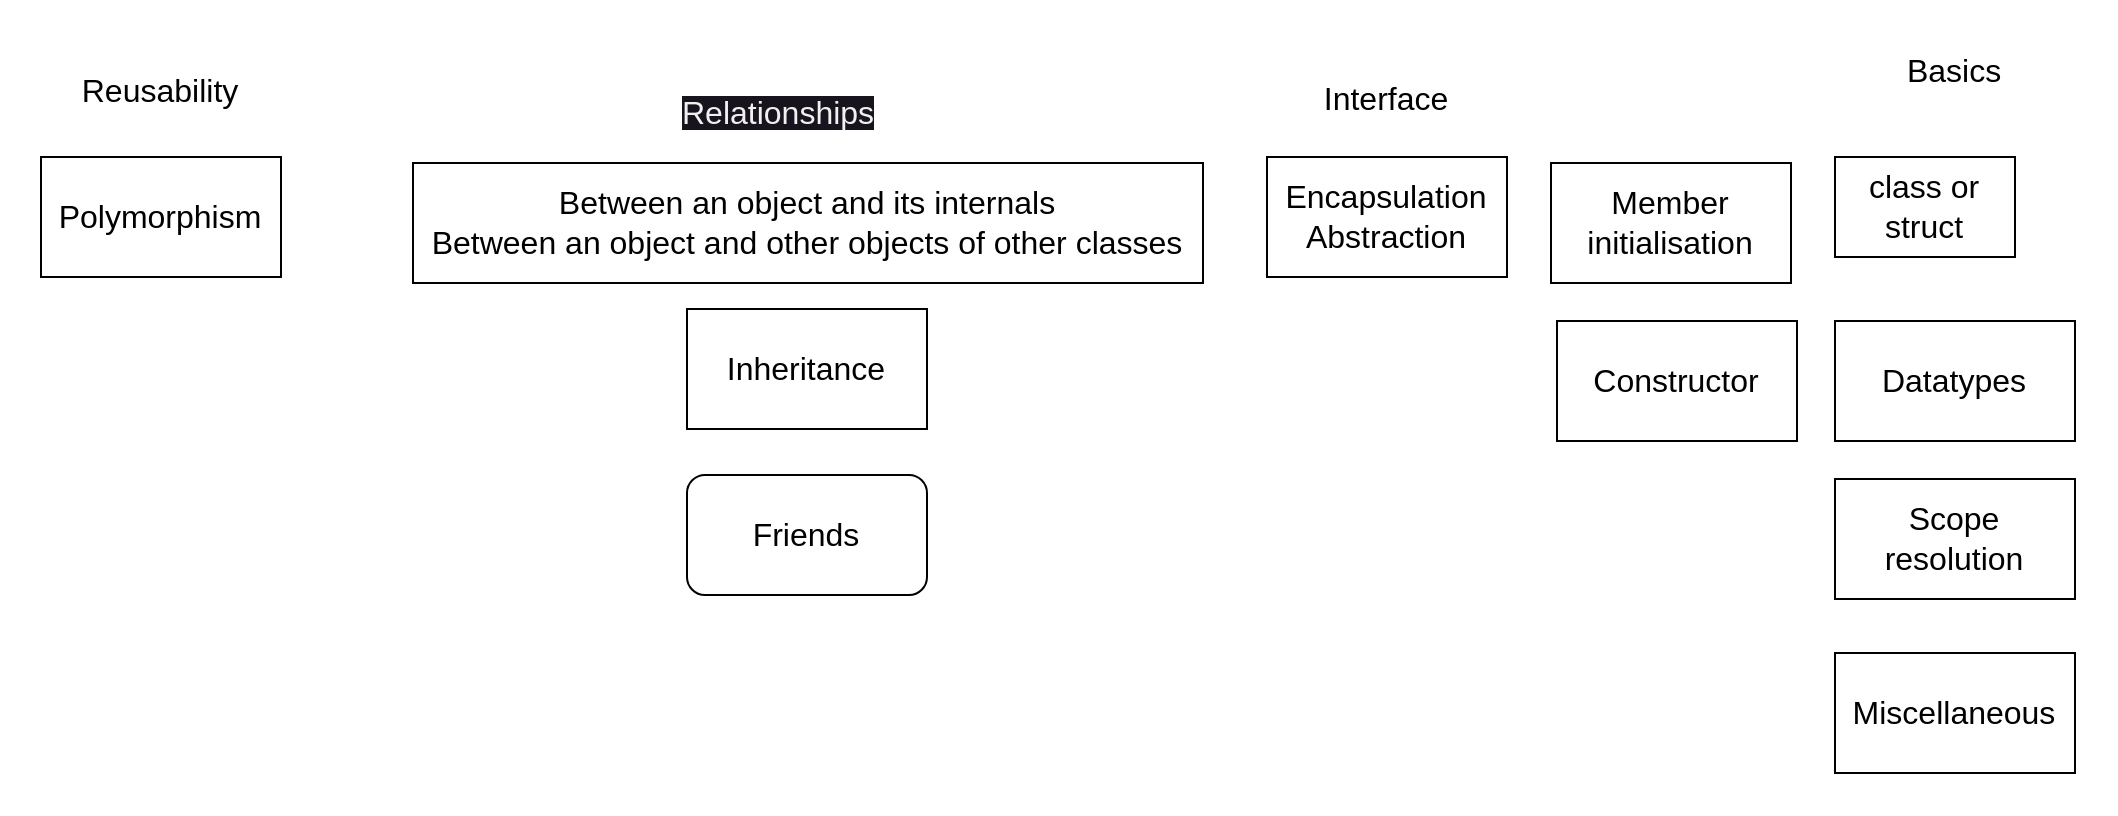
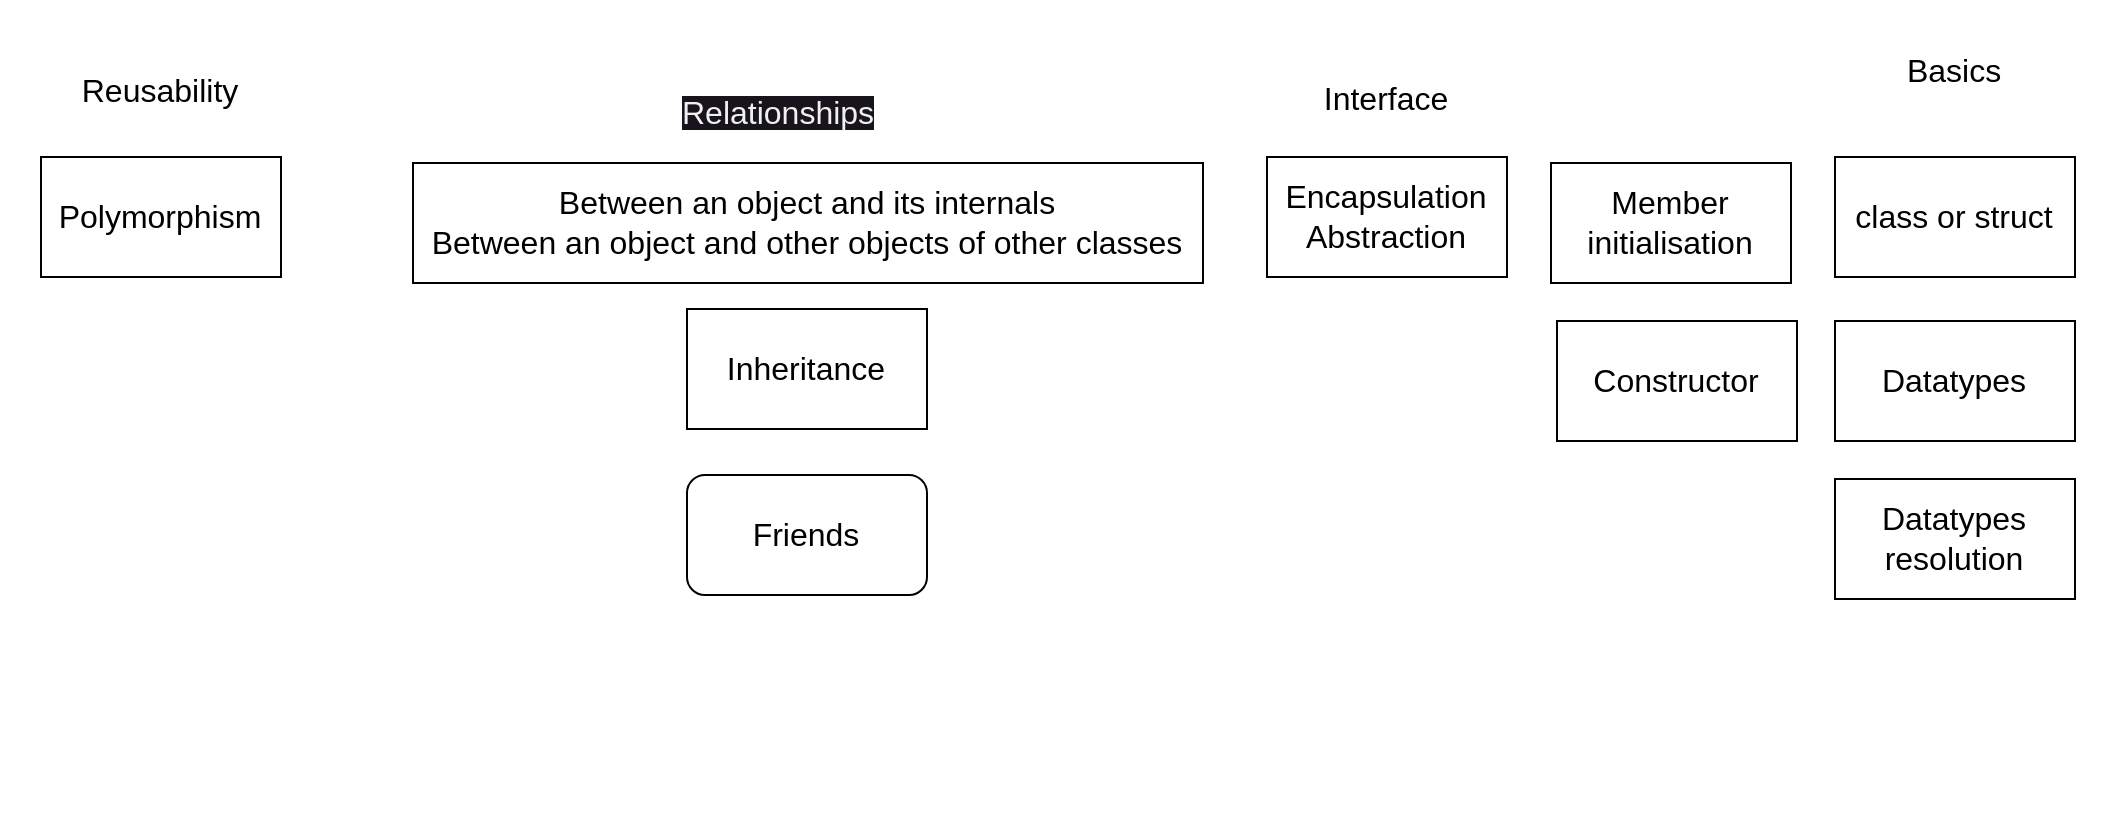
node "class or struct": size 180x100 -> 240x120
node "Scope resolution": label "Scope resolution" -> "Datatypes resolution"
node "Miscellaneous": removed
